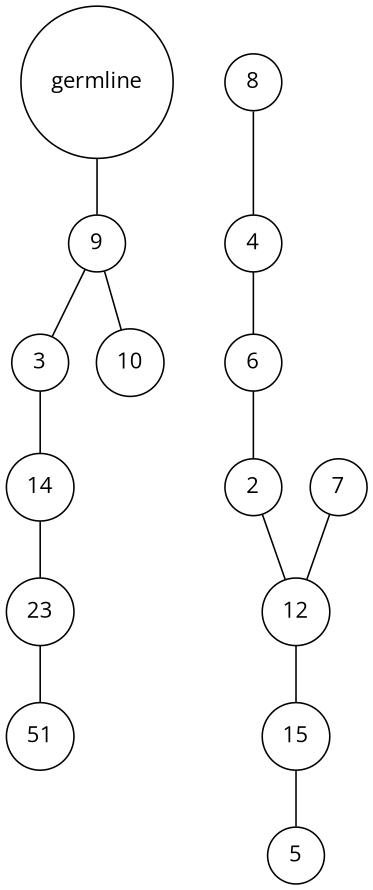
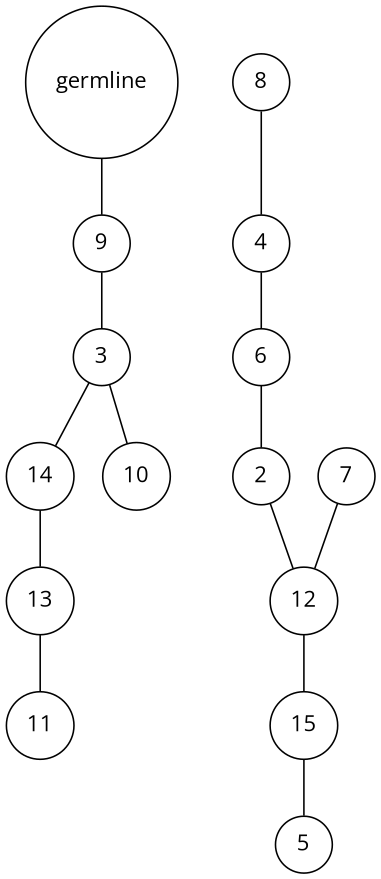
edge "9" -- "10": now "3" -- "10"
node "23": label "23" -> "13"
node "51": label "51" -> "11"
